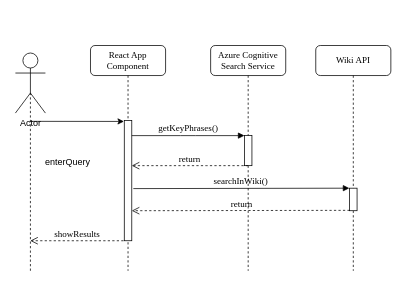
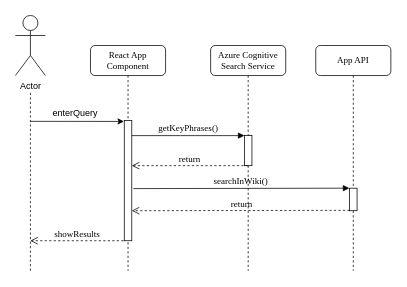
node "Wiki API": label "Wiki API" -> "App API"
node "Actor": moved (30, 83) -> (30, 45)
node "enterQuery": moved (68, 162) -> (75, 113)
